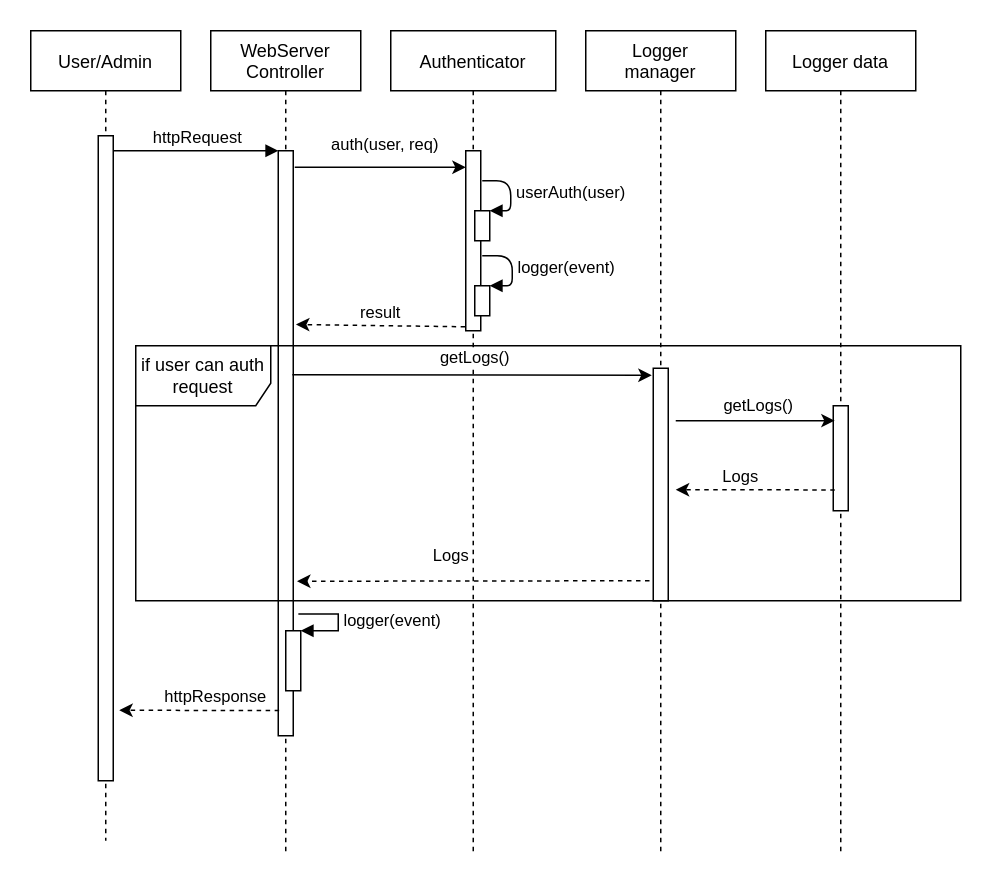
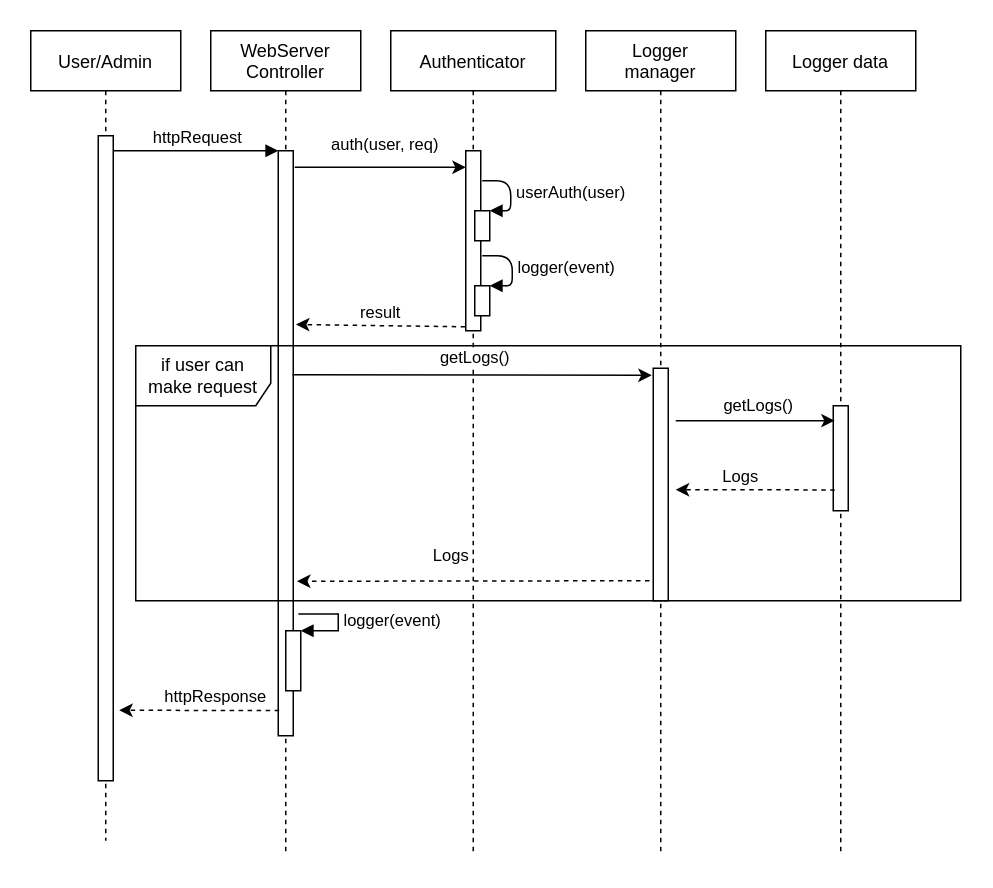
node "if user can auth request": label "if user can auth request" -> "if user can make request"
